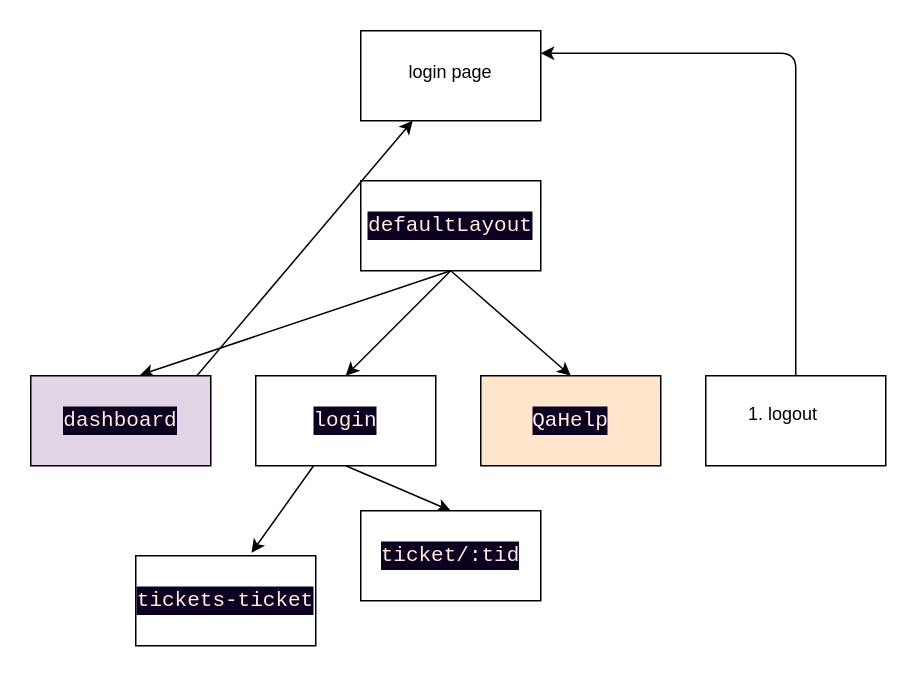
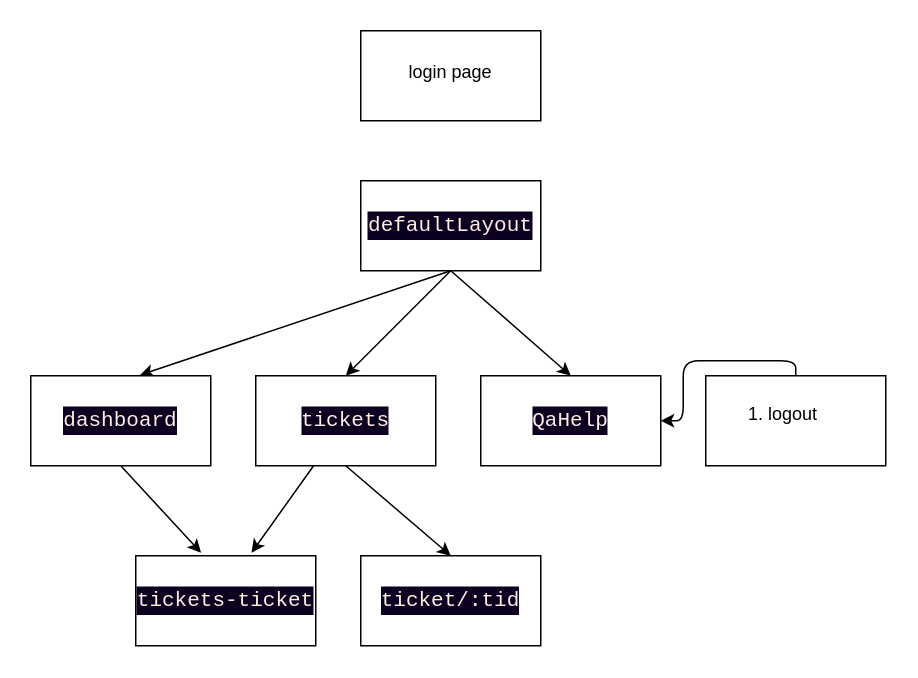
edge "logout" -> "login page": now "logout" -> "QaHelp"
edge "dashboard" -> "login page": now "dashboard" -> "tickets-ticket"
node "login": label "login" -> "tickets"
node "dashboard": fillcolor #e1d5e7 -> #ffffff
node "QaHelp": fillcolor #ffe6cc -> #ffffff
node "ticket/:tid": moved (451, 556) -> (451, 601)
